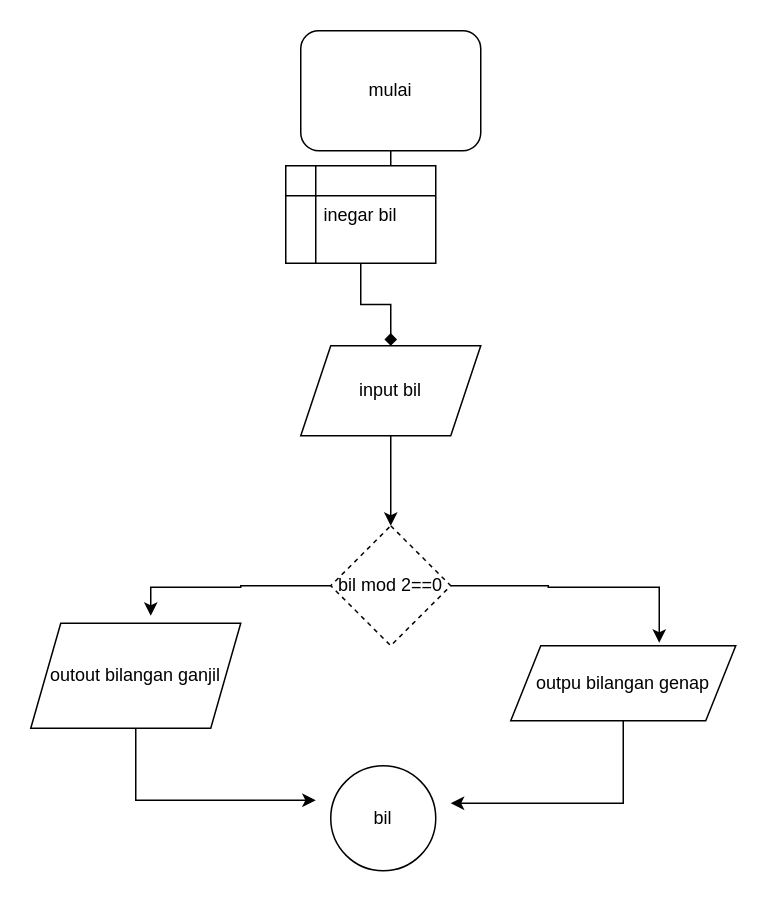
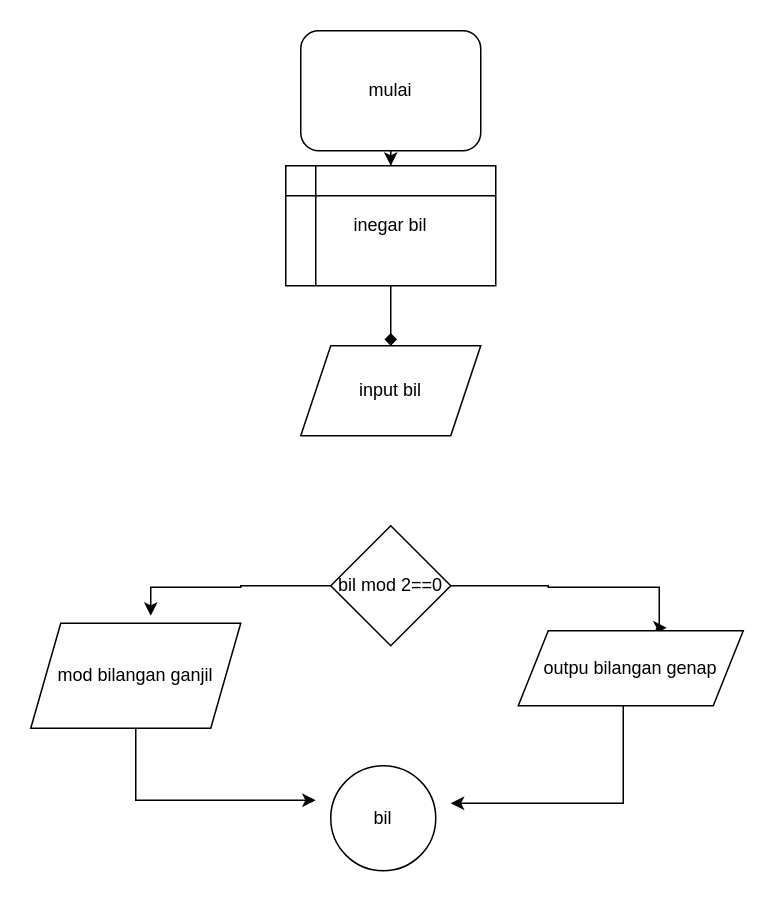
node "inegar bil": size 150x98 -> 210x120
edge "input bil" -> "bil mod 2==0": removed
node "bil mod 2==0": style dashed -> solid
node "outout bilangan ganjil": label "outout bilangan ganjil" -> "mod bilangan ganjil"
node "outpu bilangan genap": moved (623, 683) -> (631, 668)
